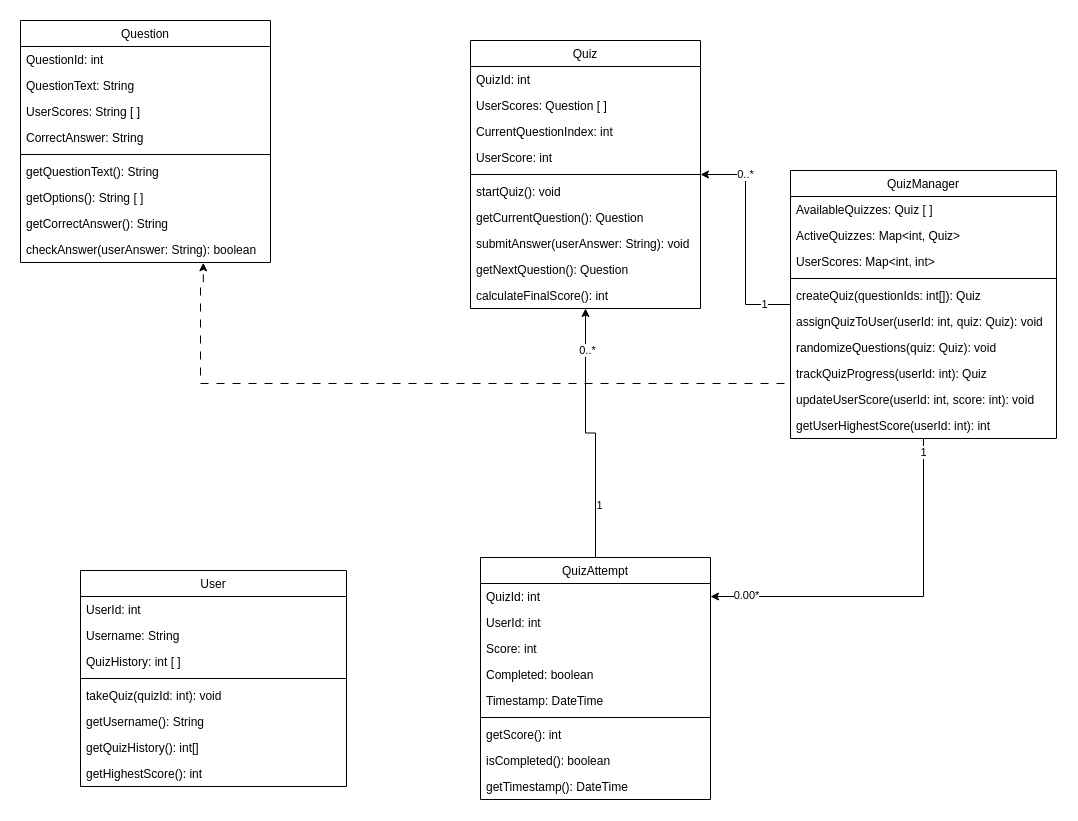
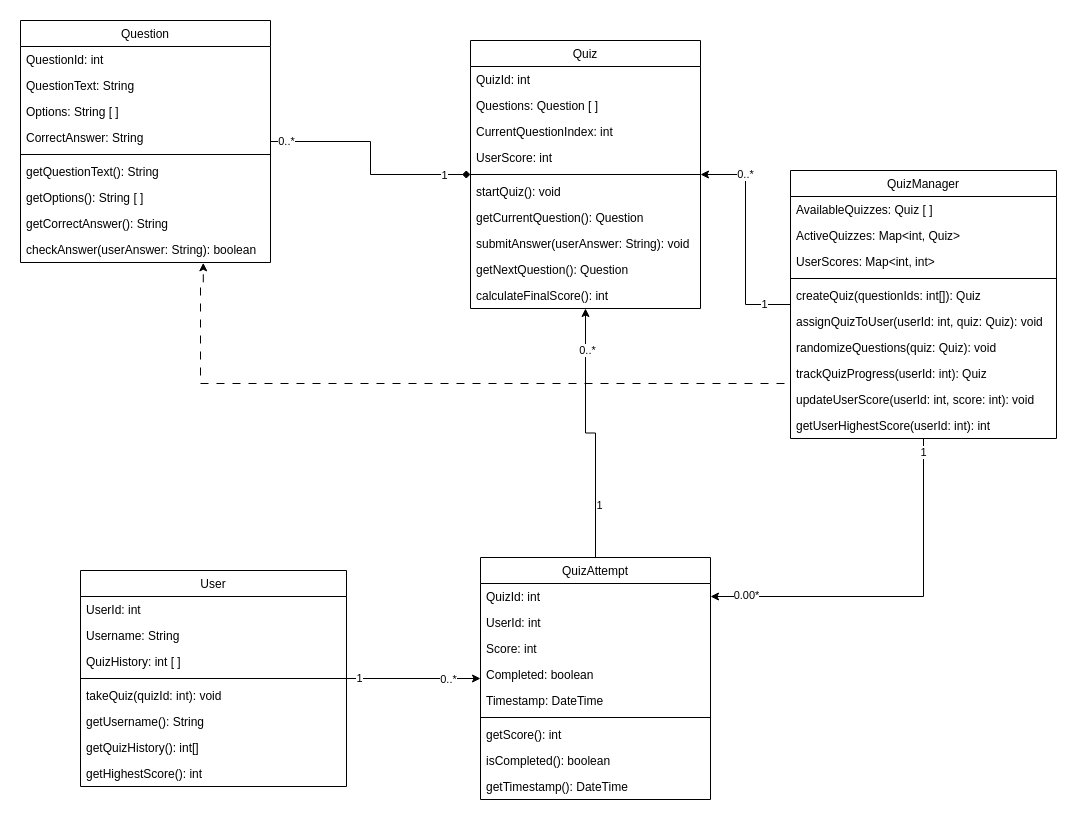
node "UserScores: Question [ ]": label "UserScores: Question [ ]" -> "Questions: Question [ ]"
node "UserScores: String [ ]": label "UserScores: String [ ]" -> "Options: String [ ]"
edge "Question" -> "Quiz": added, labels "0..*", "1"
edge "User" -> "QuizAttempt": added, labels "1", "0..*"
